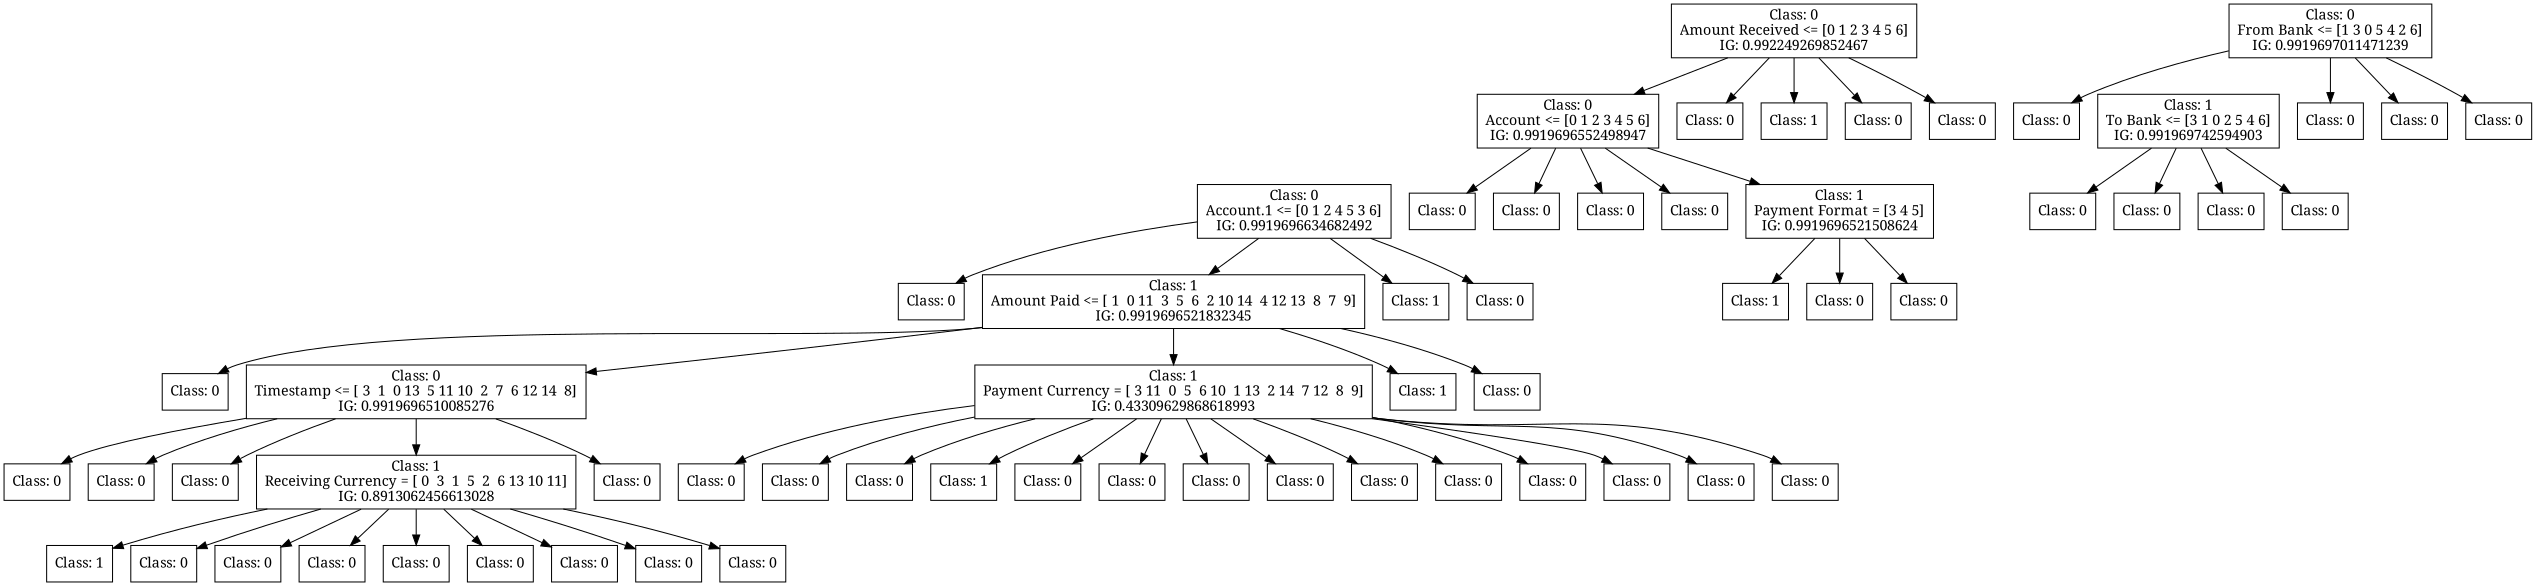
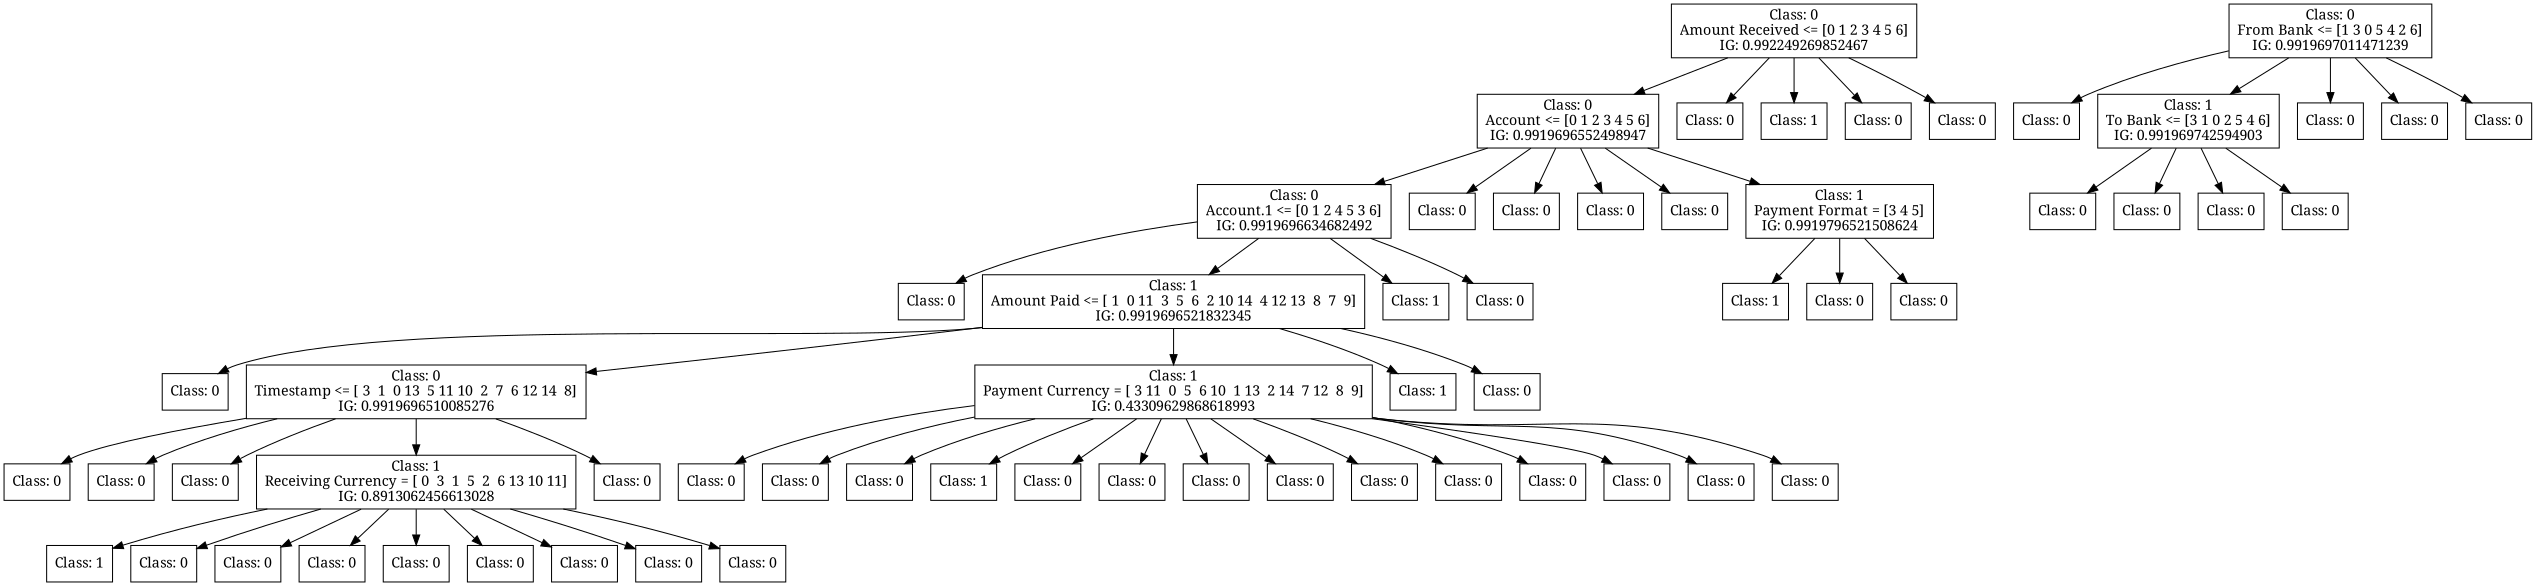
edge "Class: 0 From Bank <= [1 3 0 5 4 2 6] IG: 0.9919697011471239" -> "Class: 1 To Bank <= [3 1 0 2 5 4 6] IG: 0.991969742594903": added
edge "Class: 0 Account <= [0 1 2 3 4 5 6] IG: 0.9919696552498947" -> "Class: 0 Account.1 <= [0 1 2 4 5 3 6] IG: 0.9919696634682492": added
node "Class: 1 Payment Format = [3 4 5] IG: 0.9919696521508624": label "Class: 1 Payment Format = [3 4 5] IG: 0.9919696521508624" -> "Class: 1 Payment Format = [3 4 5] IG: 0.9919796521508624"
